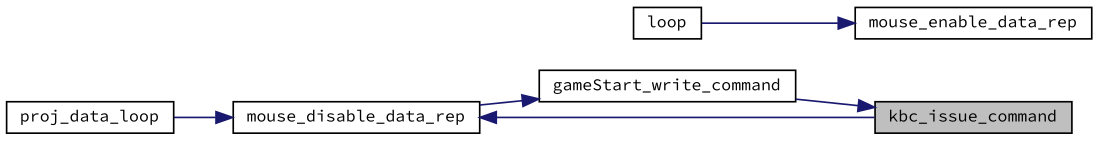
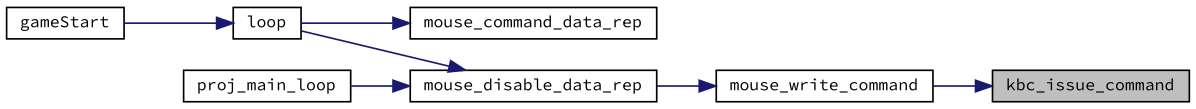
node "gameStart": added
node "mouse_enable_data_rep": label "mouse_enable_data_rep" -> "mouse_command_data_rep"
node "gameStart_write_command": label "gameStart_write_command" -> "mouse_write_command"
node "proj_data_loop": label "proj_data_loop" -> "proj_main_loop"
edge "kbc_issue_command" -> "mouse_disable_data_rep": now "loop" -> "mouse_disable_data_rep"
